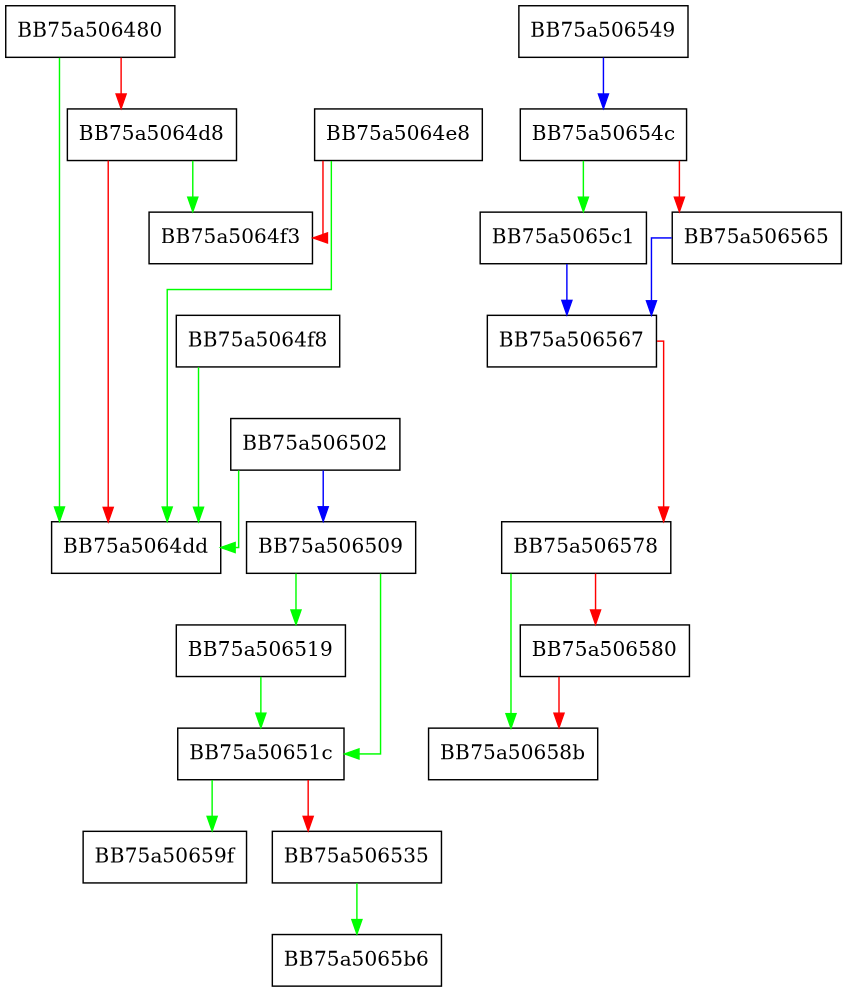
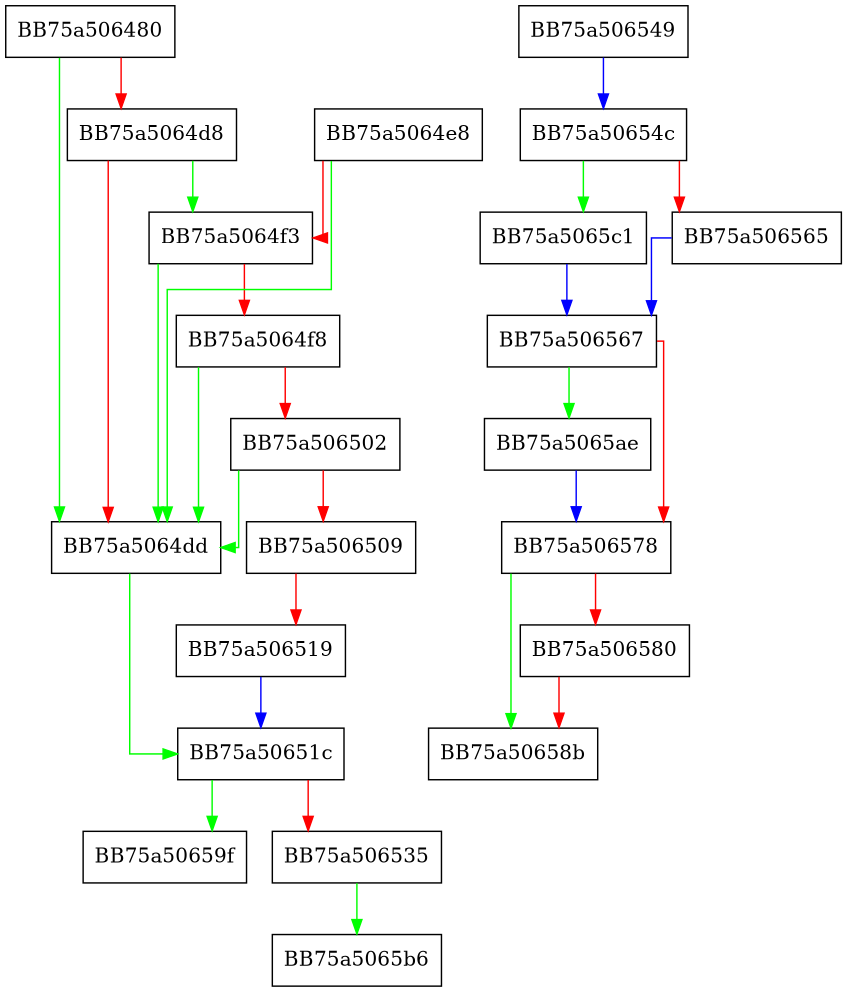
edge "BB75a5064f3" -> "BB75a5064f8": added
edge "BB75a5064f3" -> "BB75a5064dd": added
edge "BB75a5064f8" -> "BB75a506502": added
node "BB75a5065ae": added
edge "BB75a506502" -> "BB75a506509": color blue -> red
edge "BB75a506509" -> "BB75a506519": color green -> red
edge "BB75a506509" -> "BB75a50651c": now "BB75a5064dd" -> "BB75a50651c"
edge "BB75a506519" -> "BB75a50651c": color green -> blue
